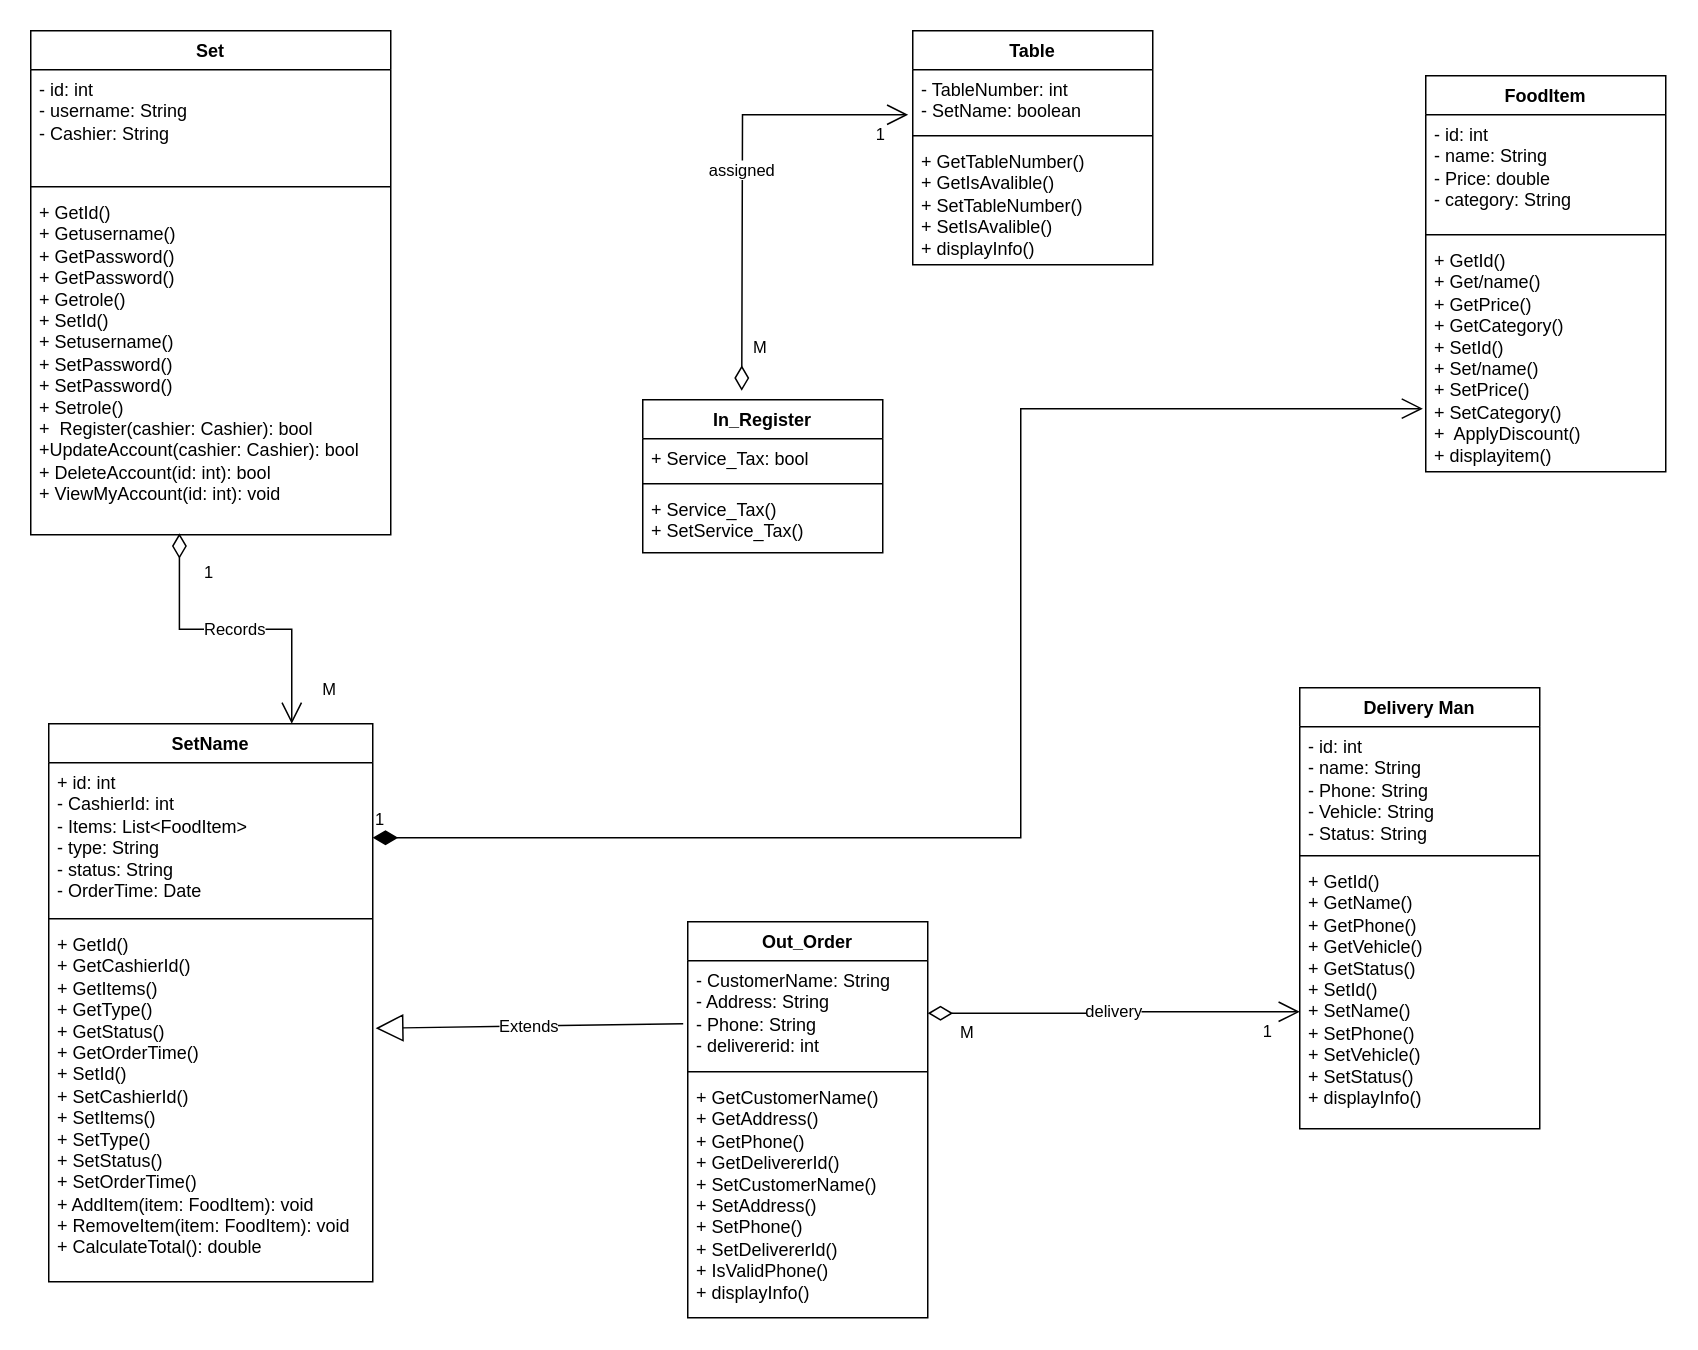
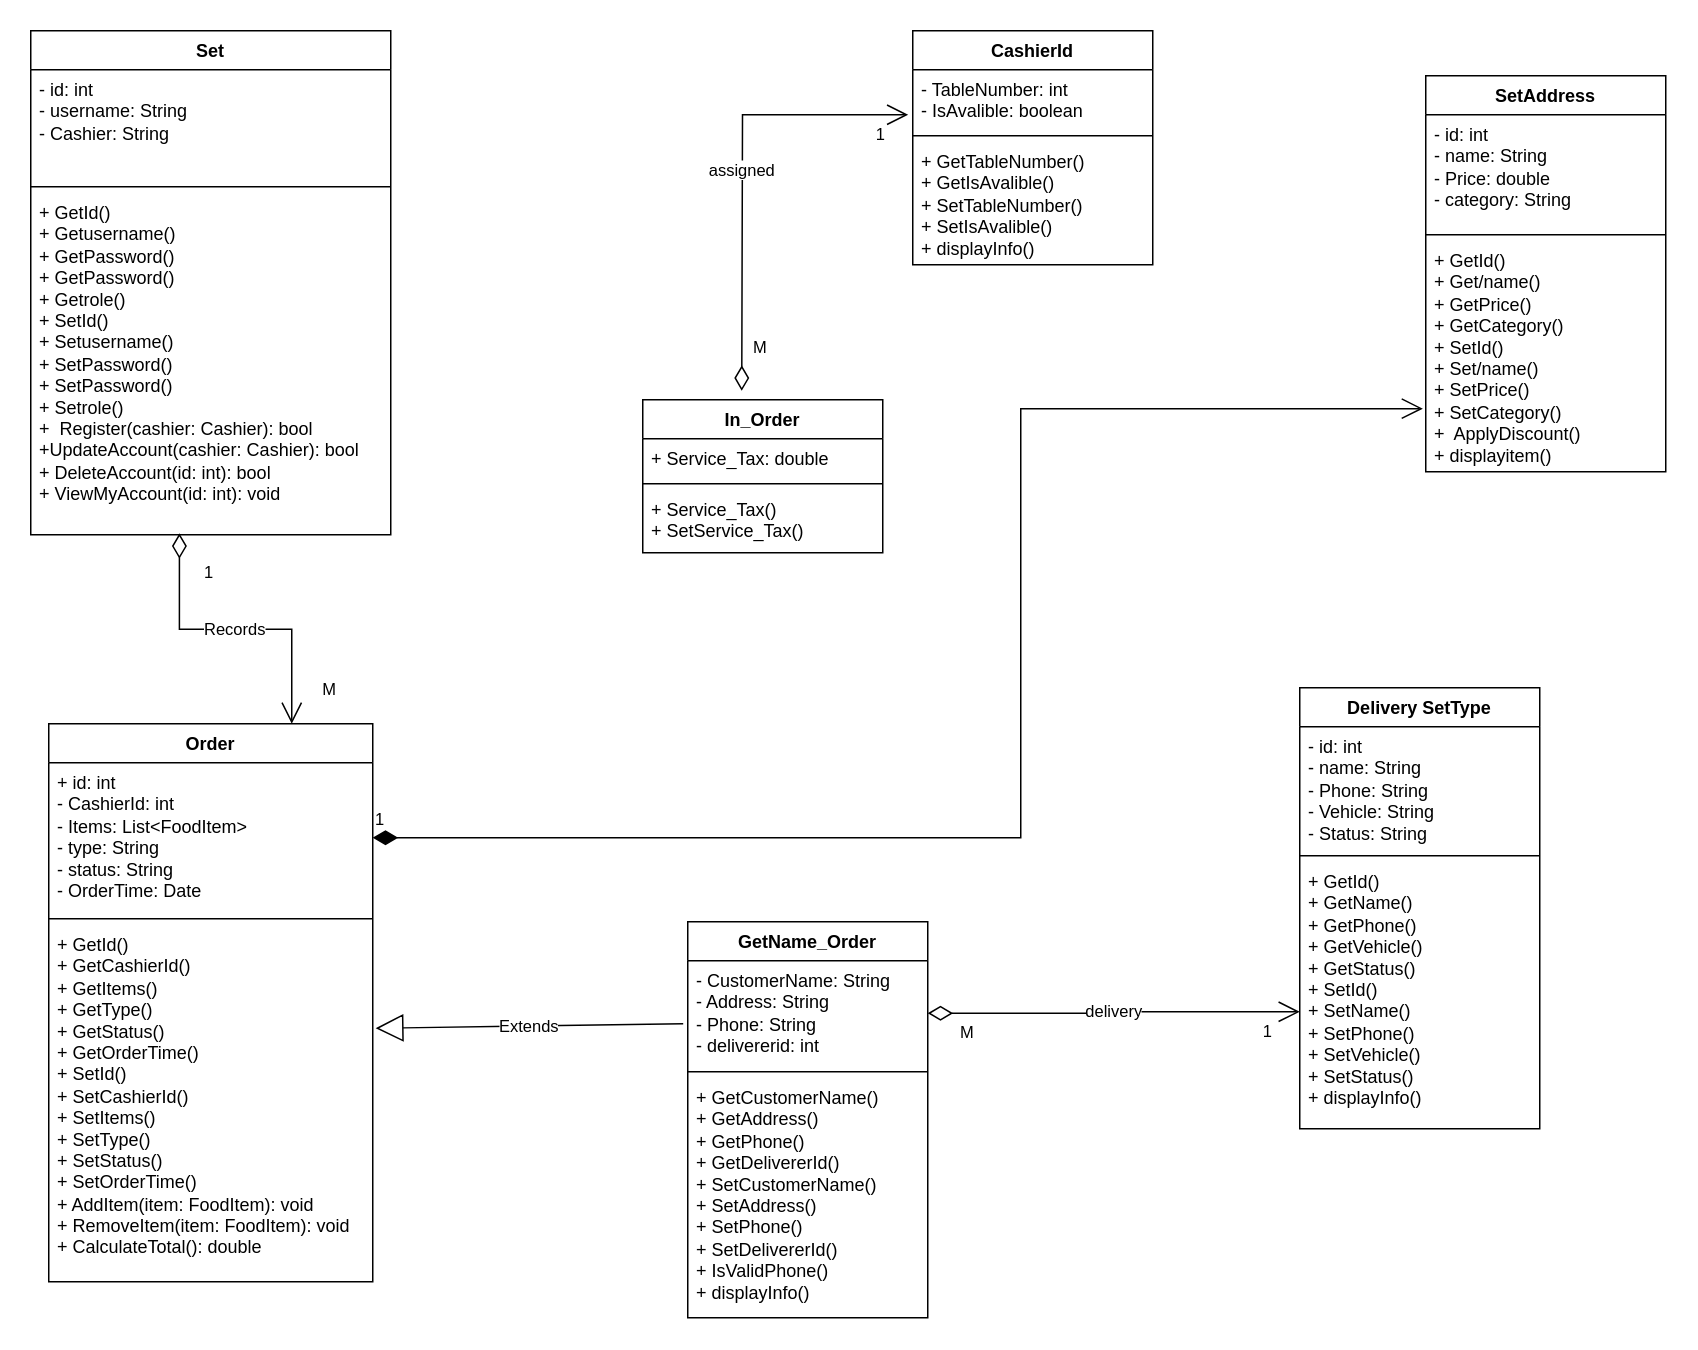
node "Table": label "Table" -> "CashierId"
node "FoodItem": label "FoodItem" -> "SetAddress"
node "- TableNumber: int - SetName: boolean": label "- TableNumber: int - SetName: boolean" -> "- TableNumber: int - IsAvalible: boolean"
node "In_Register": label "In_Register" -> "In_Order"
node "+ Service_Tax: bool": label "+ Service_Tax: bool" -> "+ Service_Tax: double"
node "Delivery Man": label "Delivery Man" -> "Delivery SetType"
node "SetName": label "SetName" -> "Order"
node "Out_Order": label "Out_Order" -> "GetName_Order"
